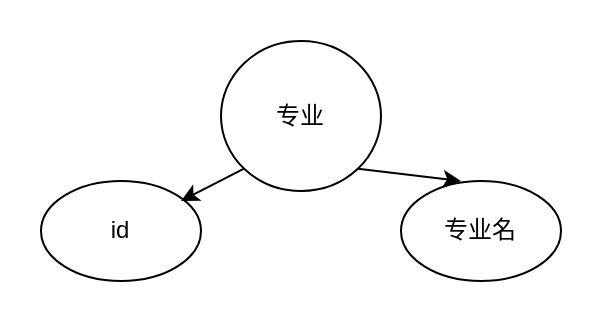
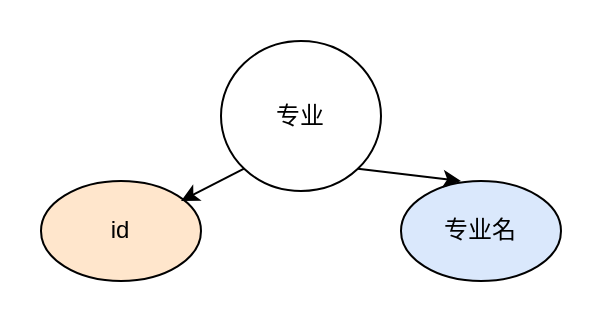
node "id": fillcolor #ffffff -> #ffe6cc
node "专业名": fillcolor #ffffff -> #dae8fc
